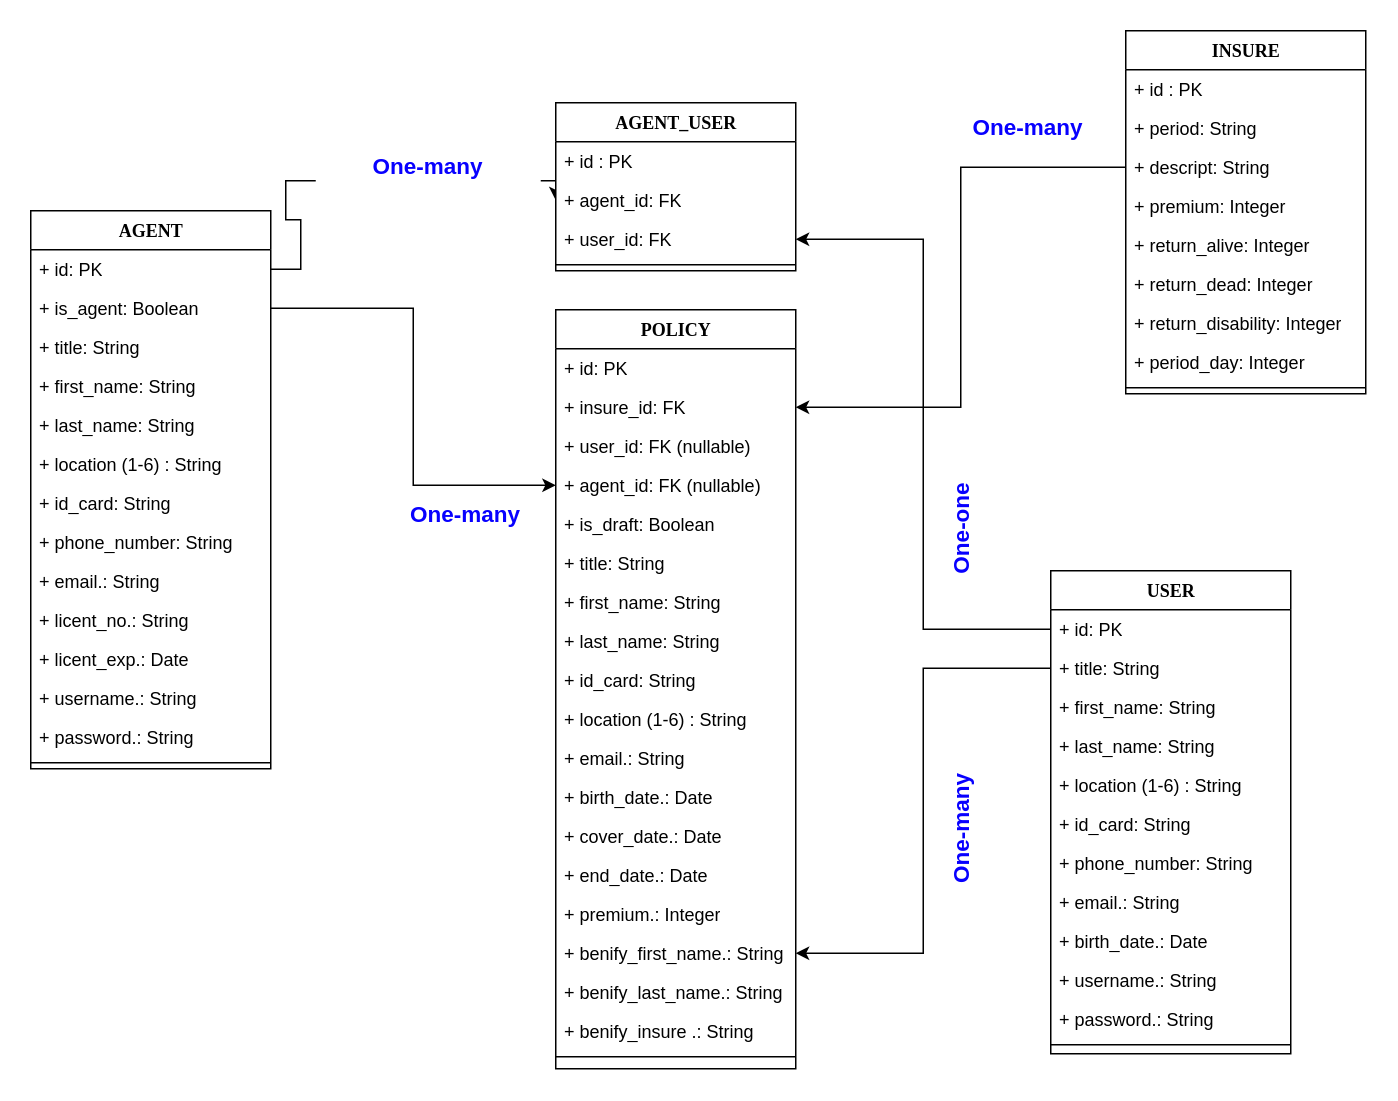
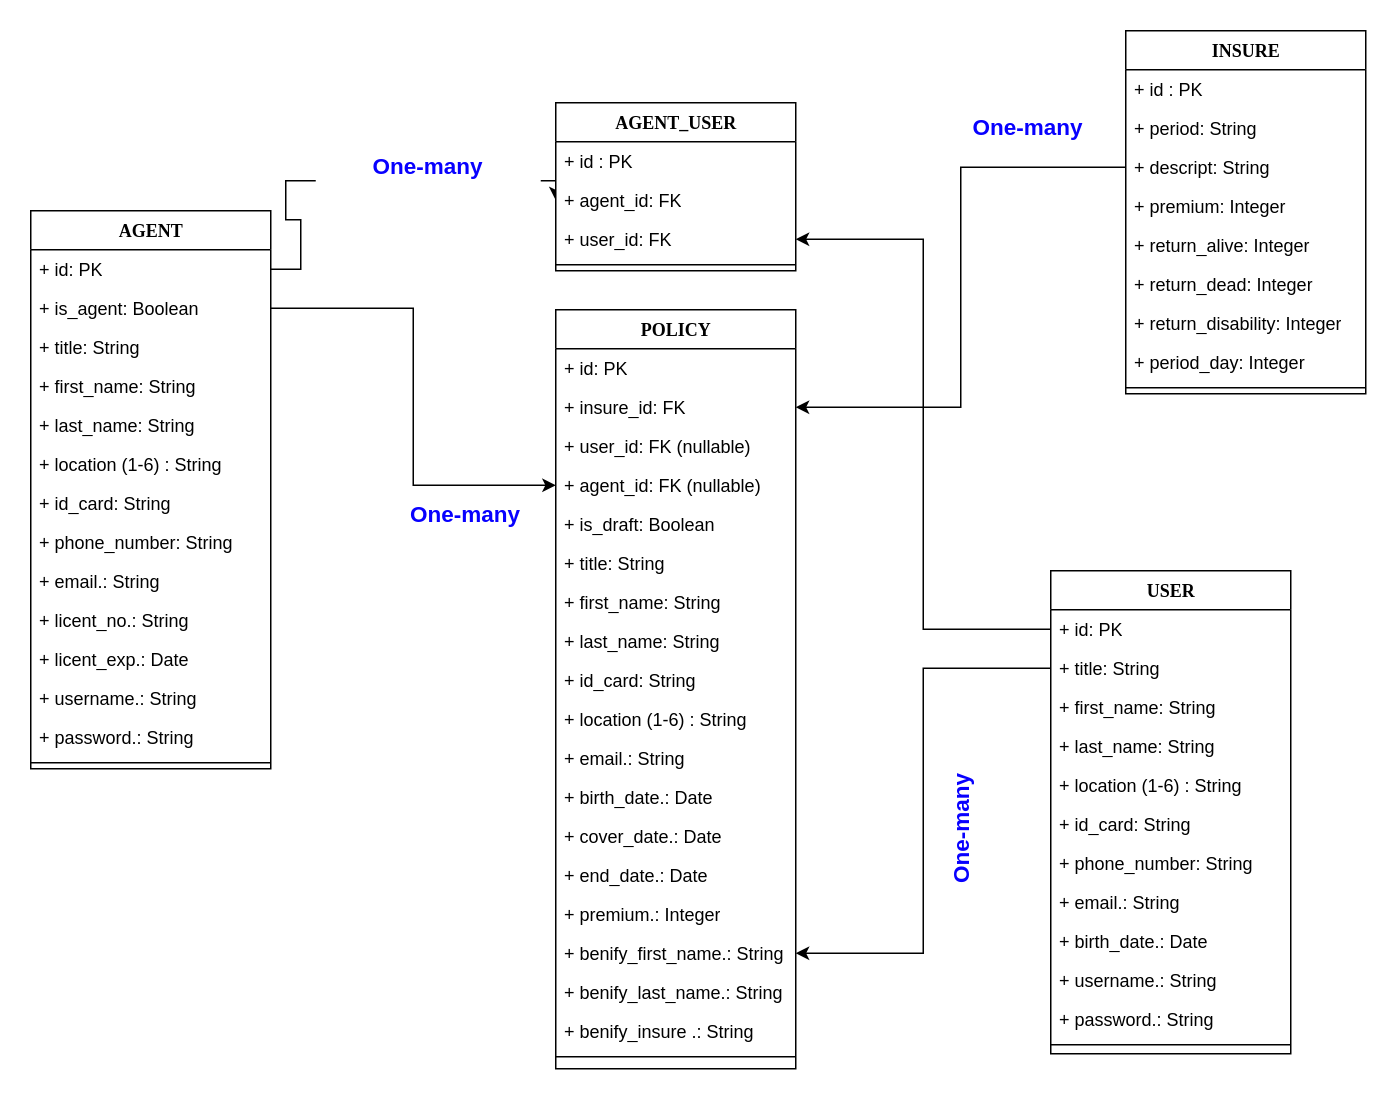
node "One-one": removed
